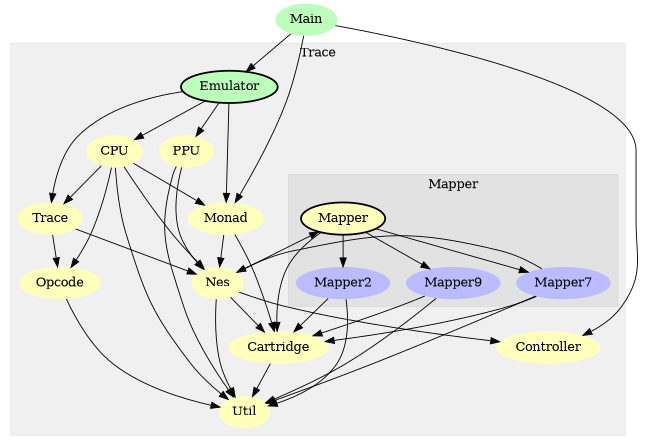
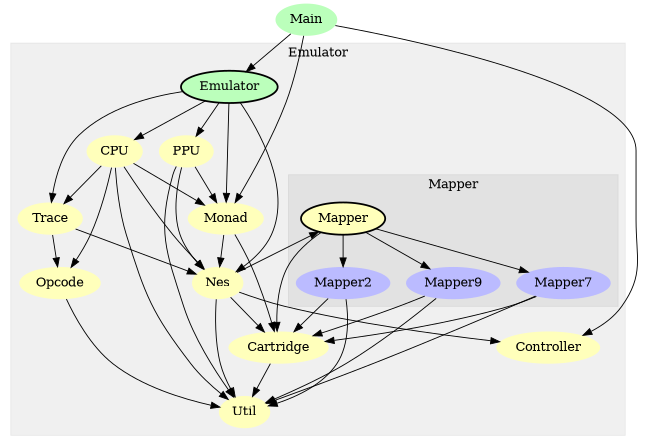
cluster "Trace": label "Trace" -> "Emulator"
edge "PPU" -> "Monad": added
edge "Mapper7" -> "Nes": now "Emulator" -> "Nes"
